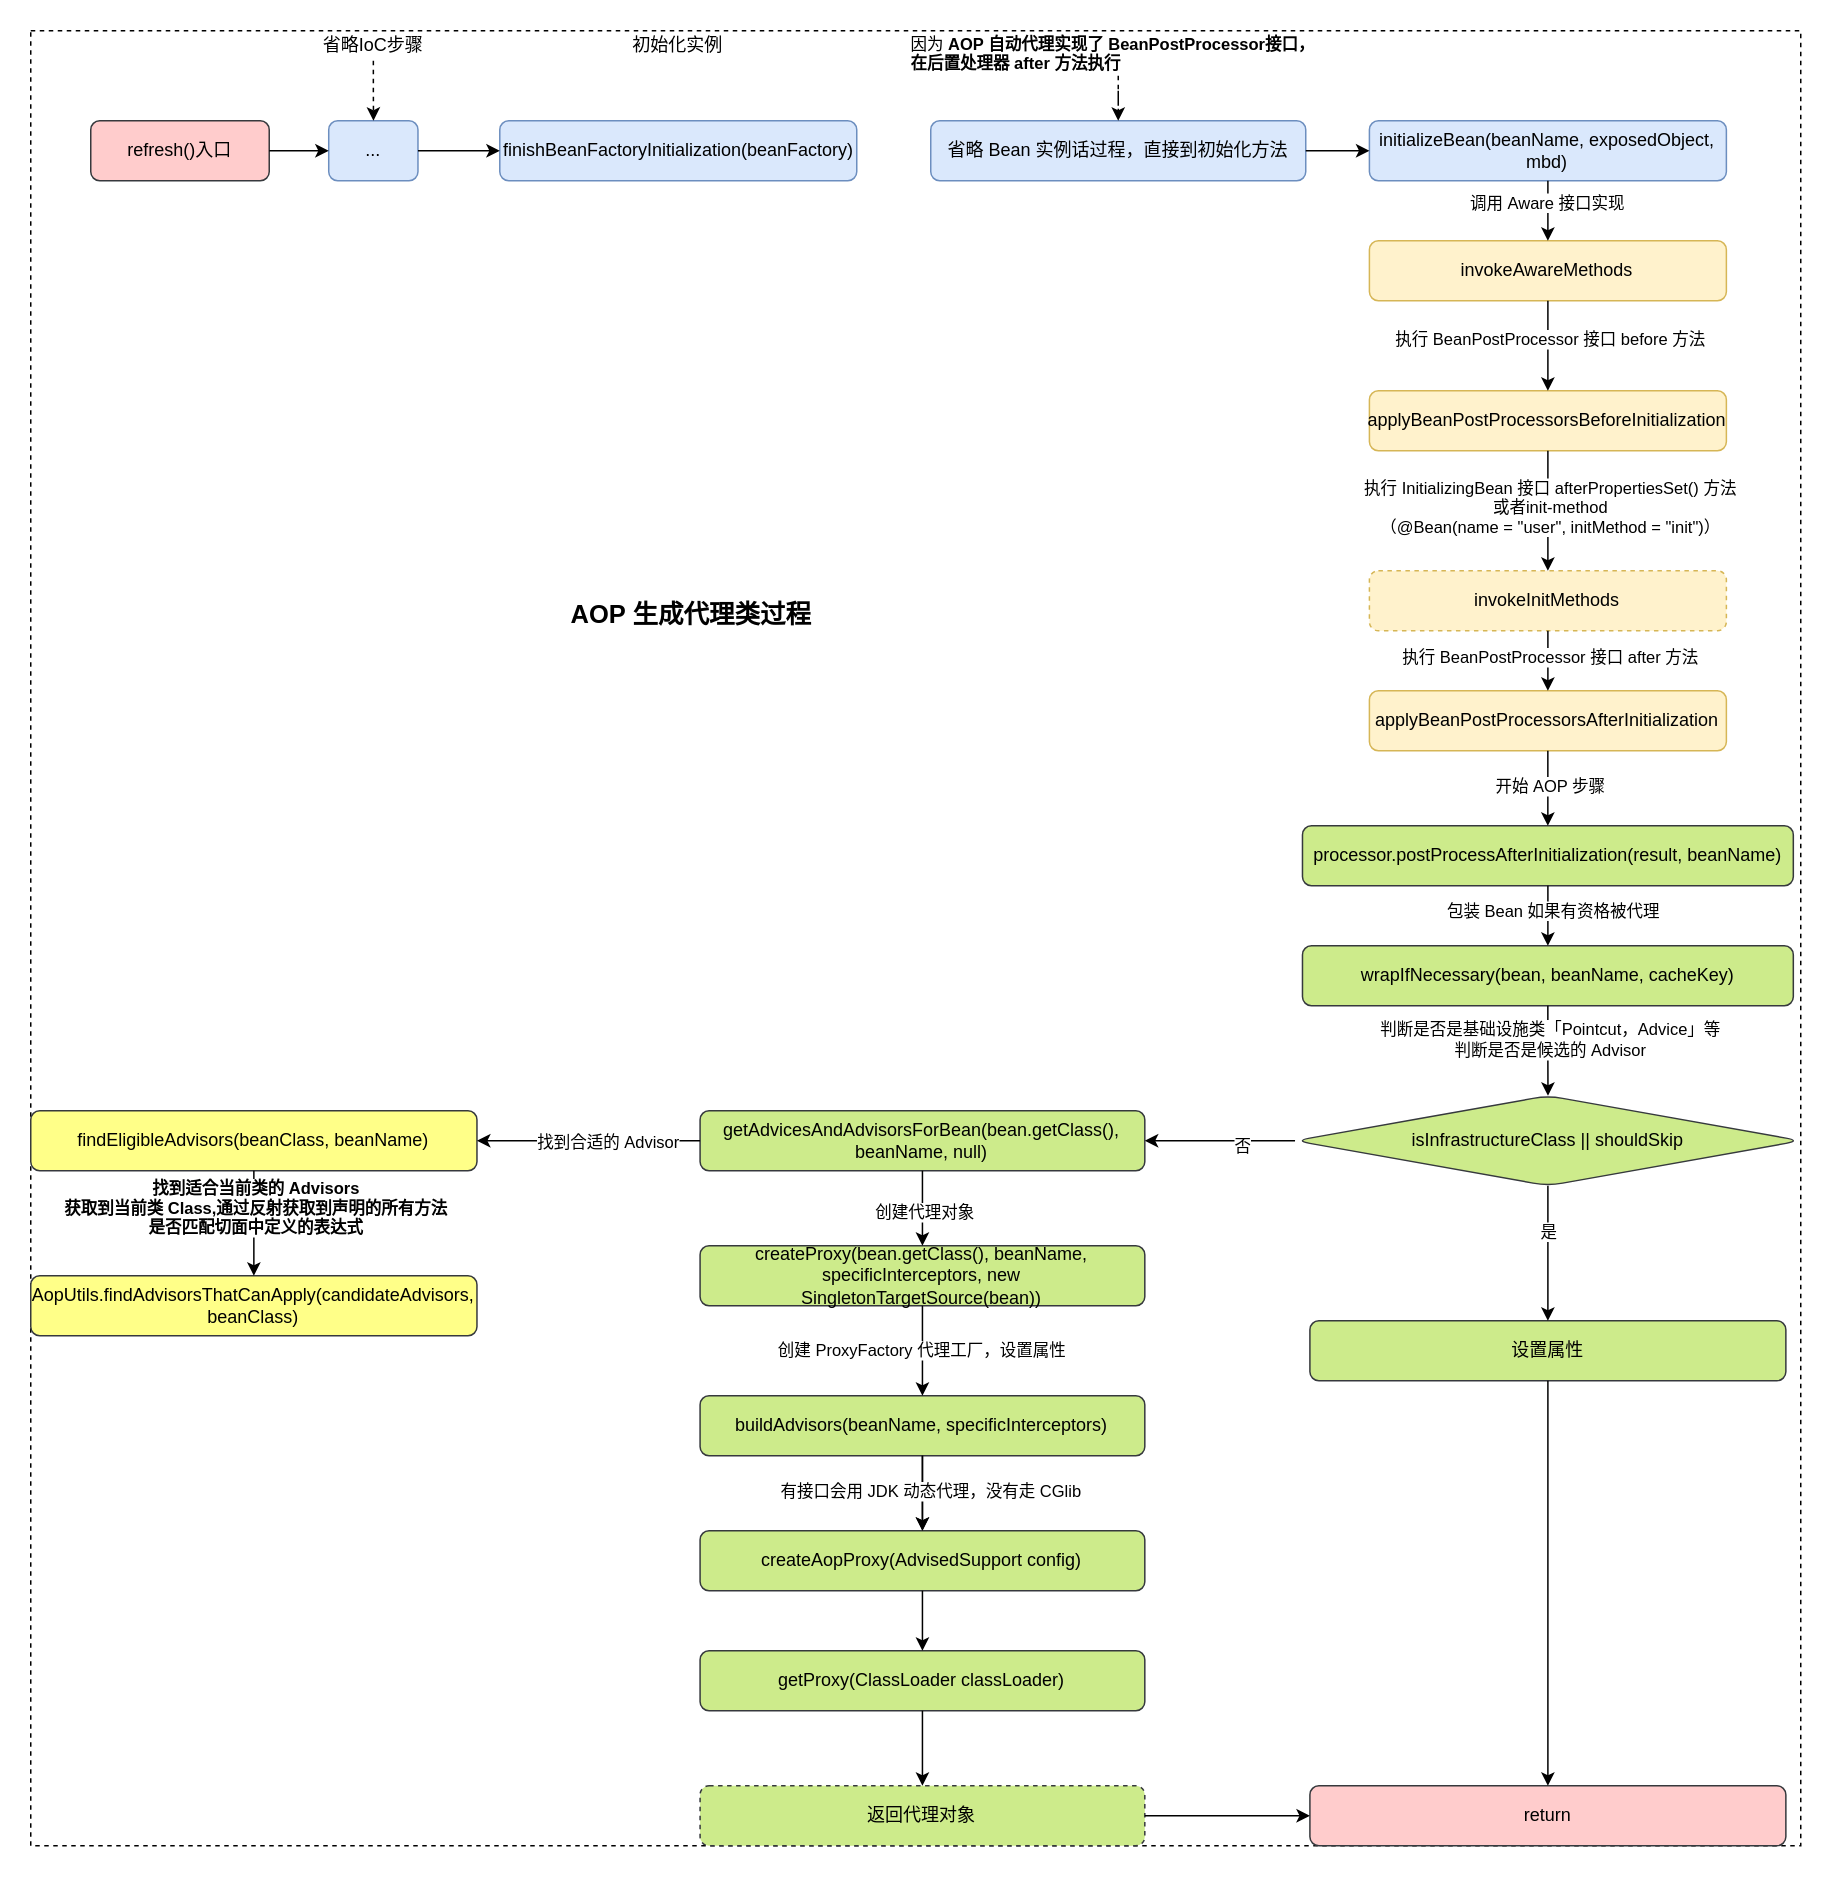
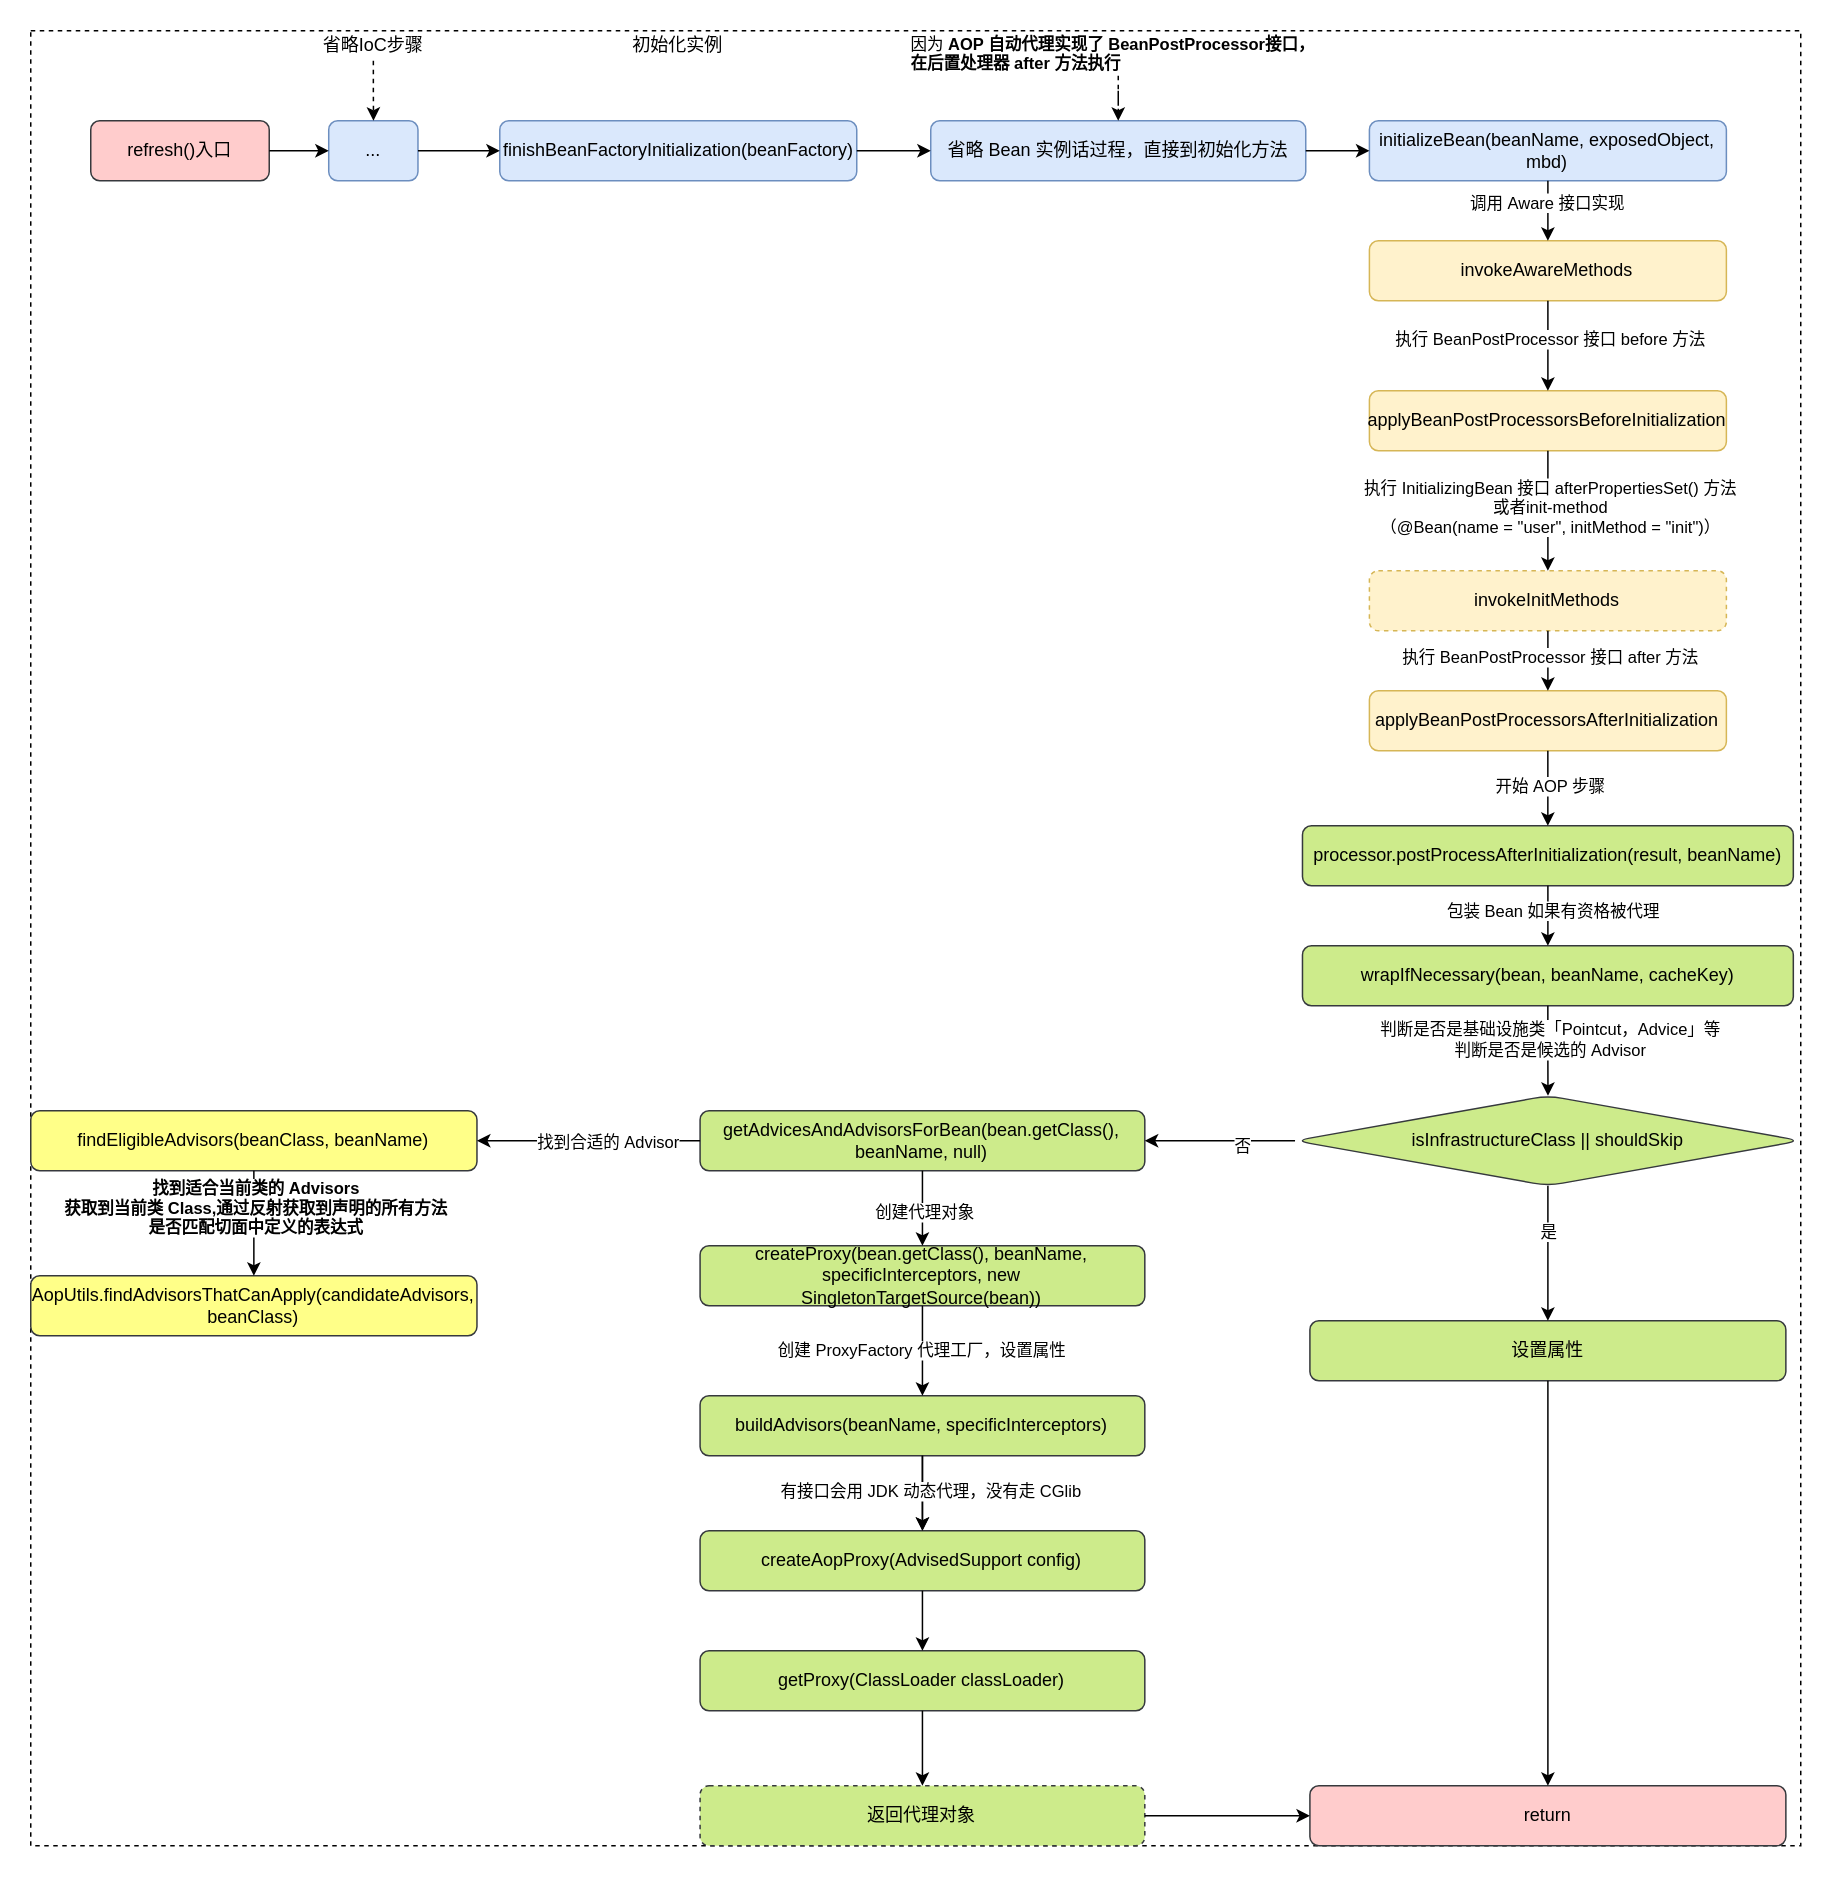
edge "finishBeanFactoryInitialization(beanFactory)" -> "省略 Bean 实例话过程，直接到初始化方法": added
node "AOP 生成代理类过程": removed
